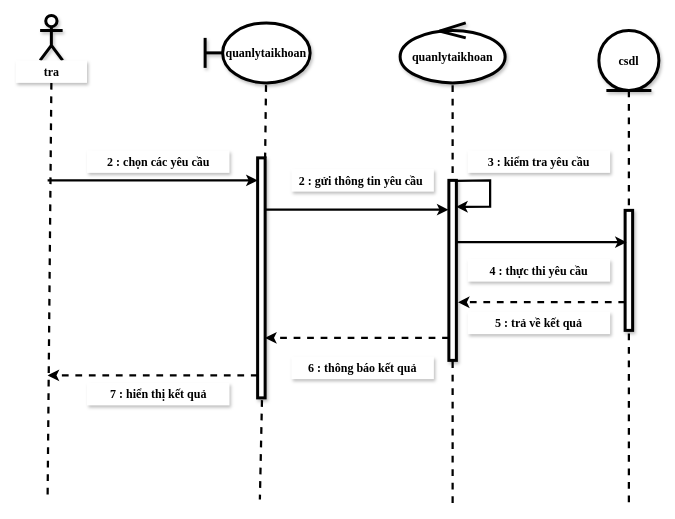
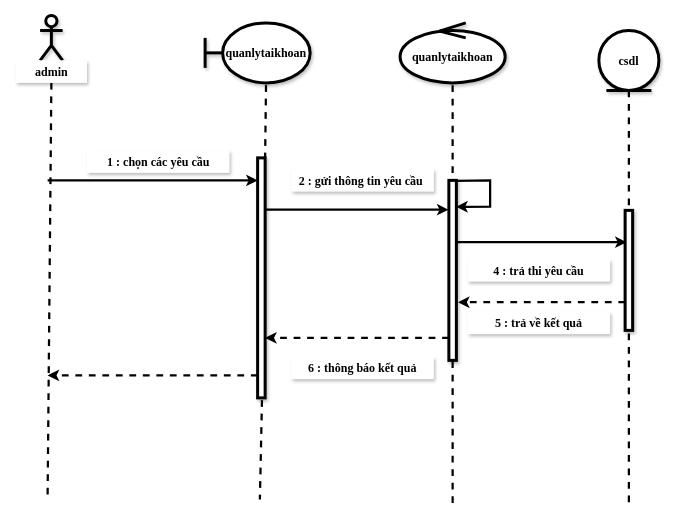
node "tra": label "tra" -> "admin"
node "2 : chọn các yêu cầu": label "2 : chọn các yêu cầu" -> "1 : chọn các yêu cầu"
node "3 : kiểm tra yêu cầu": removed
node "4 : thực thi yêu cầu": label "4 : thực thi yêu cầu" -> "4 : trả thi yêu cầu"
node "7 : hiển thị kết quả": removed
